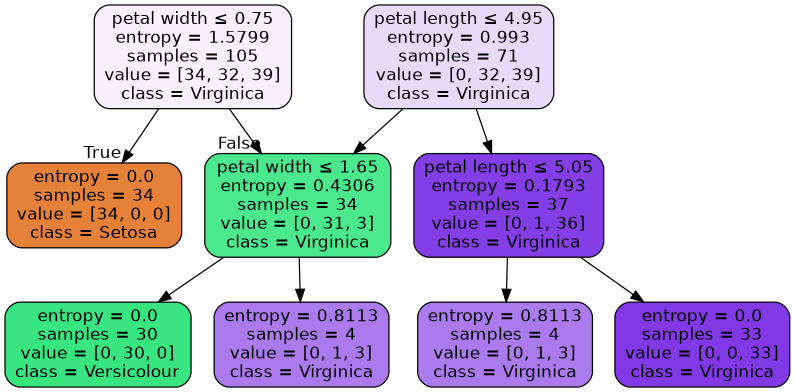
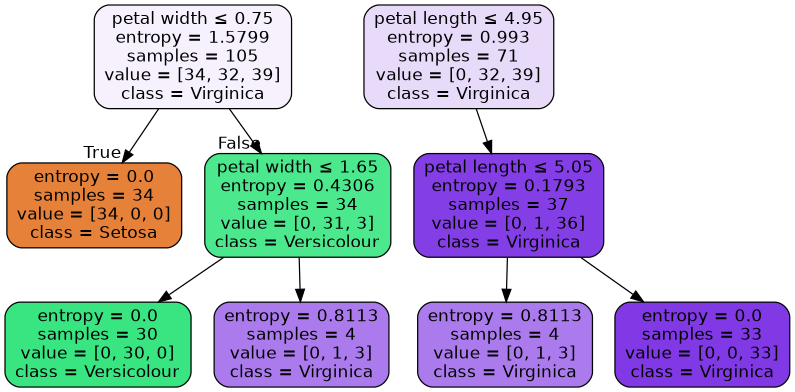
edge "petal length ≤ 4.95" -> "petal width ≤ 1.65": removed
node "petal width ≤ 1.65": text "class = Virginica" -> "class = Versicolour"
